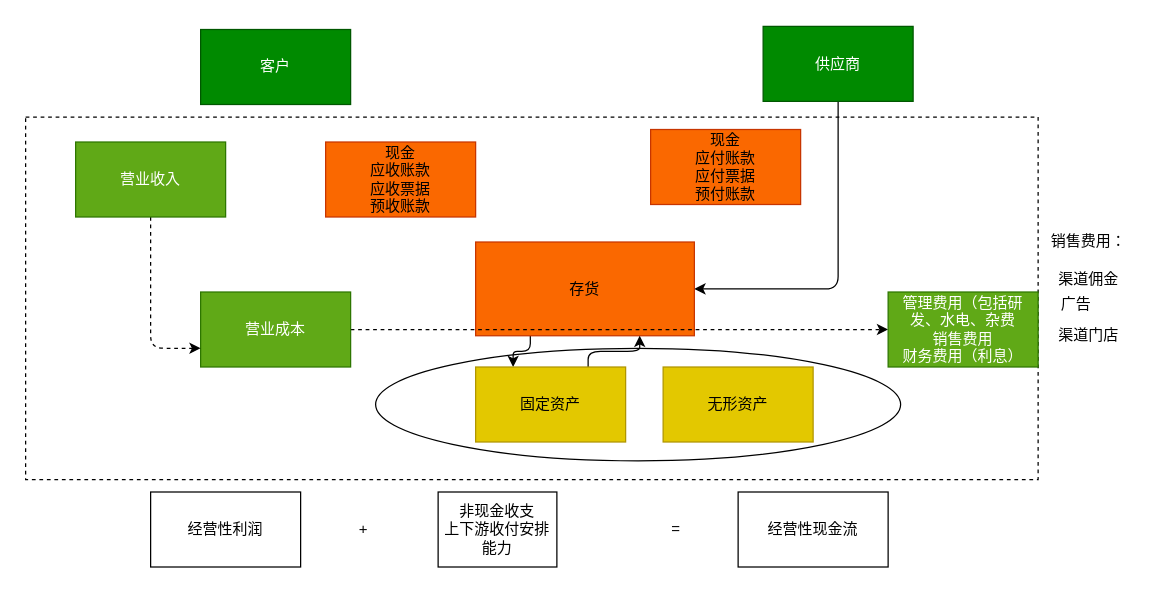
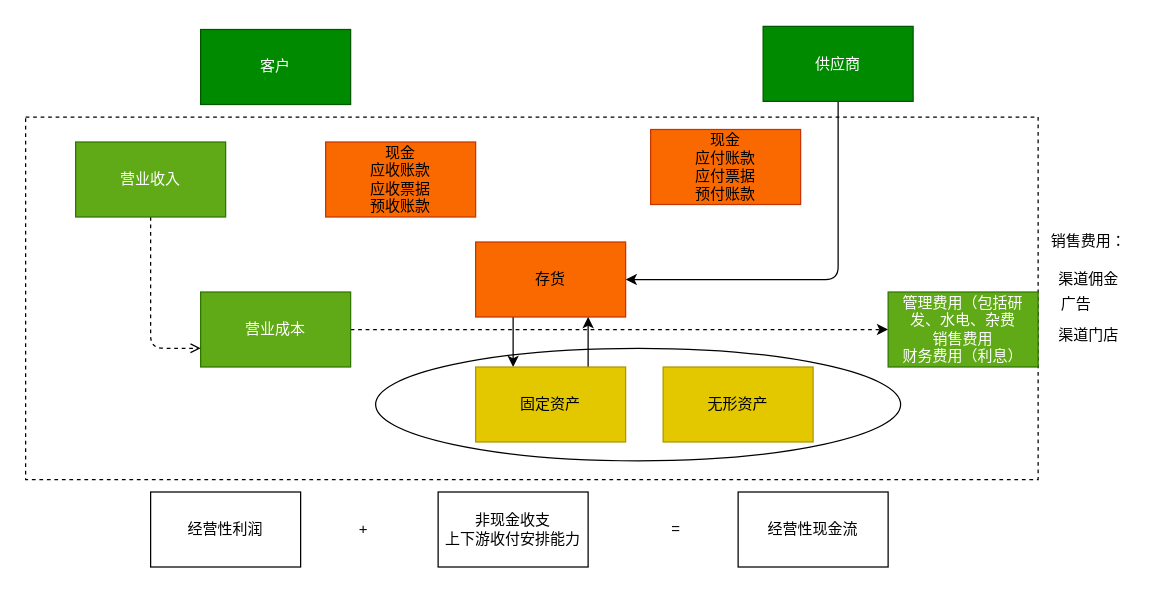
node "存货": size 219x94 -> 150x75
edge "营业收入" -> "营业成本": arrowhead classic -> open
node "非现金收支 上下游收付安排能力": size 119x75 -> 150x75
